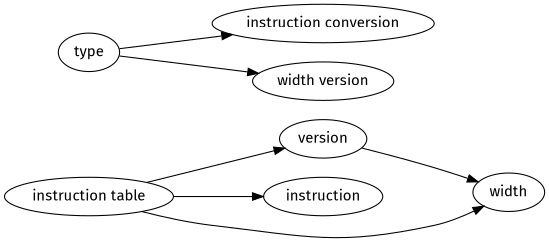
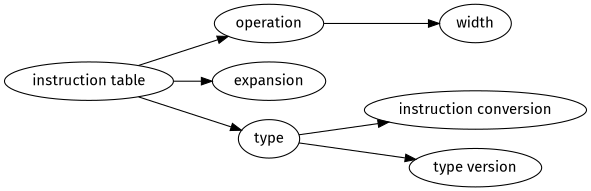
node "width version": label "width version" -> "type version"
node "version": label "version" -> "operation"
node "instruction": label "instruction" -> "expansion"
edge "instruction table" -> "width": now "instruction table" -> "type"
